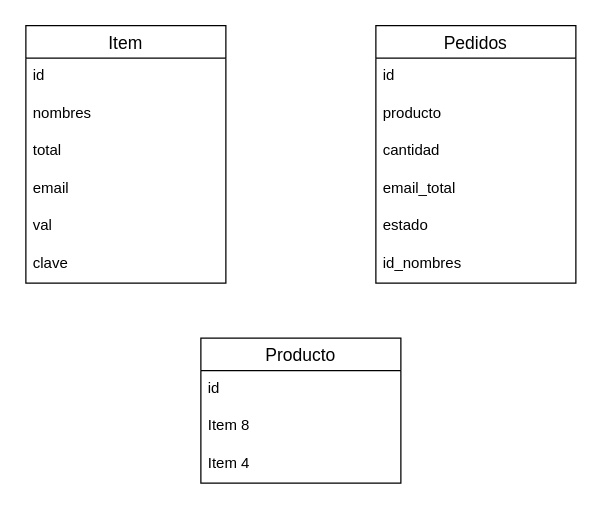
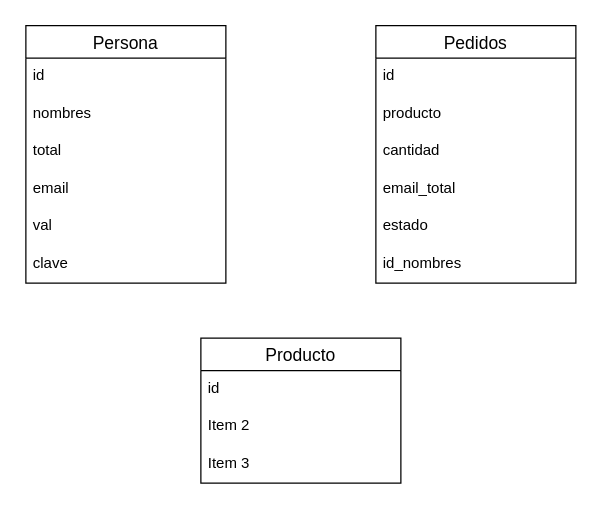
node "Item": label "Item" -> "Persona"
node "Item 8": label "Item 8" -> "Item 2"
node "Item 4": label "Item 4" -> "Item 3"
